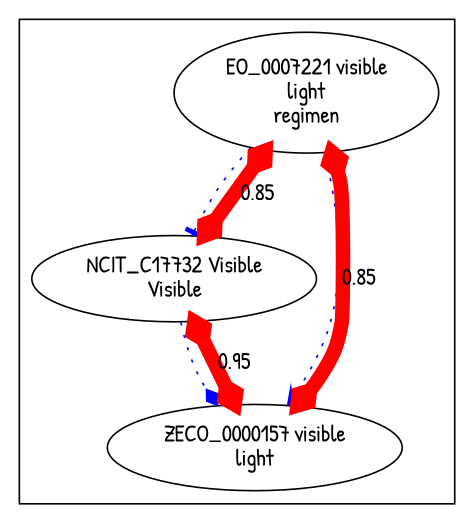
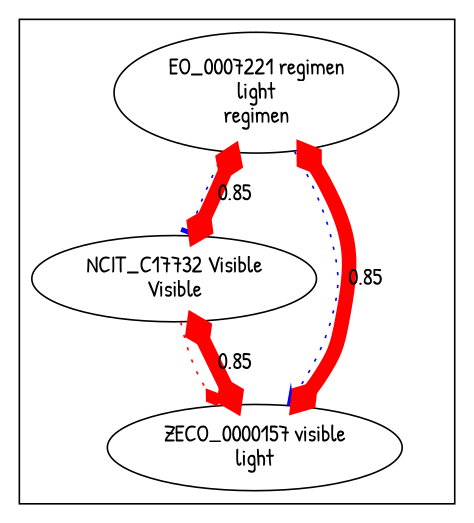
node "EO_0007221 visible light regimen": label "EO_0007221 visible light regimen" -> "EO_0007221 regimen light regimen"
edge "NCIT_C17732 Visible Visible" -> "ZECO_0000157 visible light": color blue -> red
edge "NCIT_C17732 Visible Visible" -- "ZECO_0000157 visible light": label "0.95" -> "0.85"
